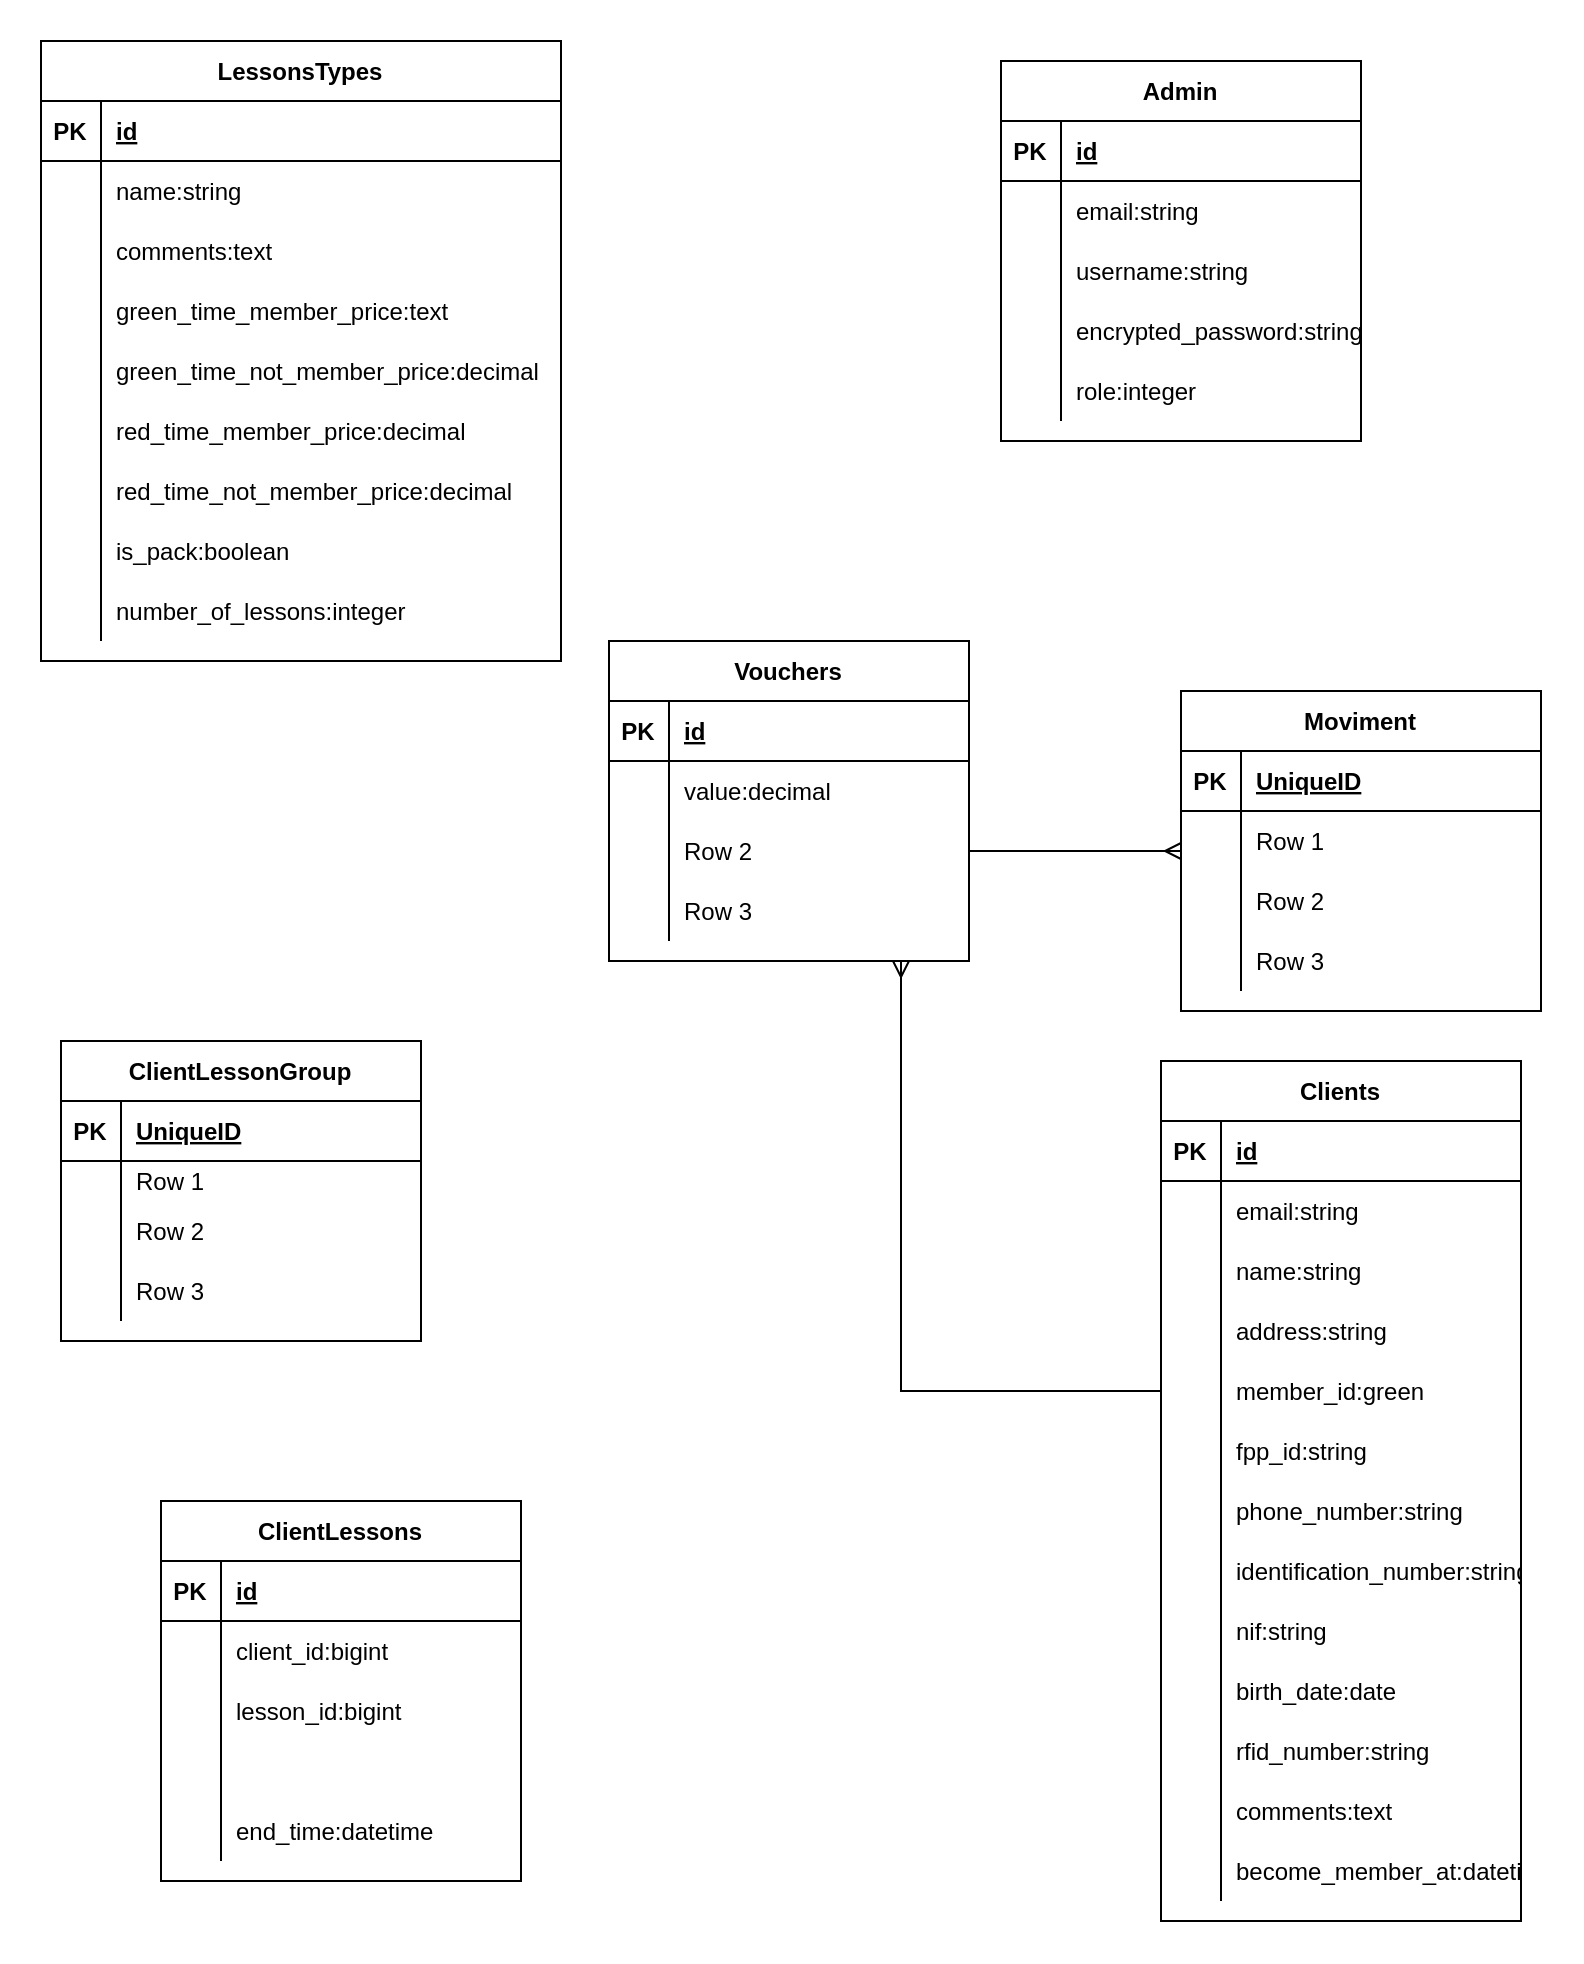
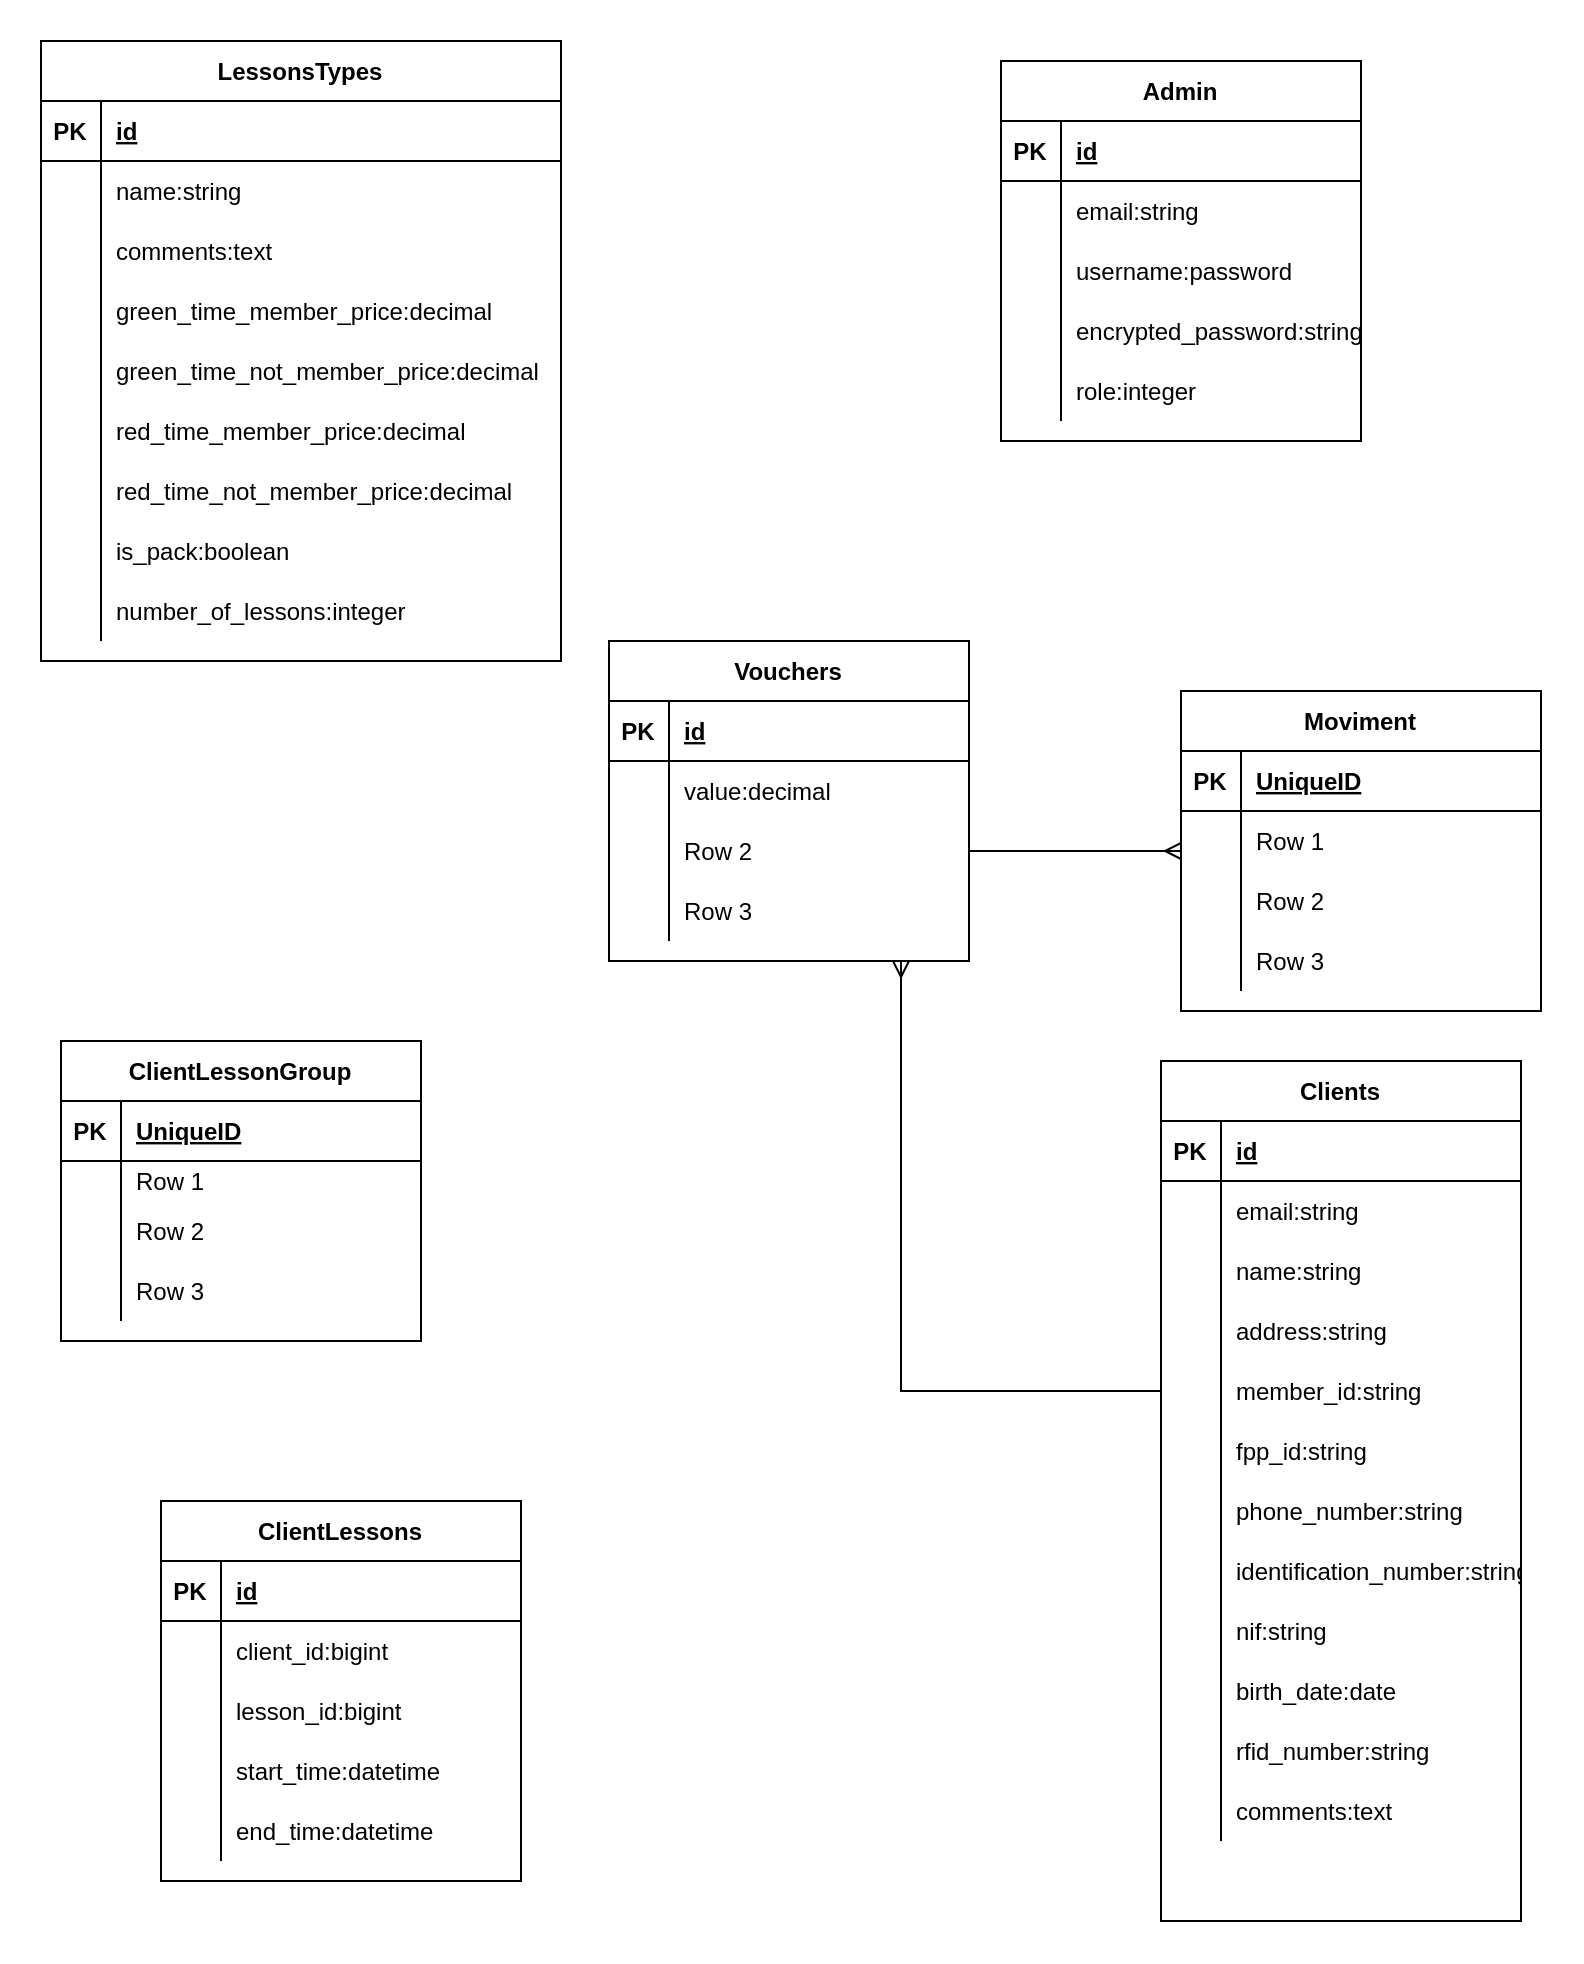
node "username:string": label "username:string" -> "username:password"
node "green_time_member_price:text": label "green_time_member_price:text" -> "green_time_member_price:decimal"
node "member_id:green": label "member_id:green" -> "member_id:string"
node "start_time:datetime": added
node "become_member_at:datetime": removed
